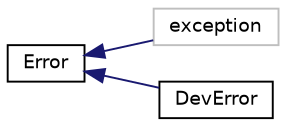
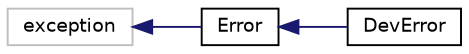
edge "exception" -> "Error": reversed
